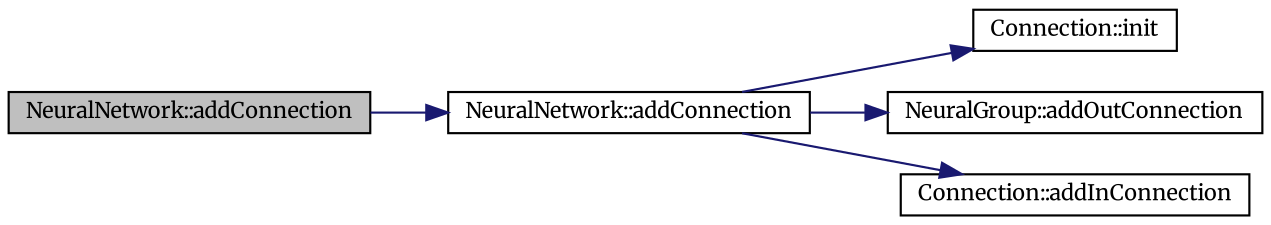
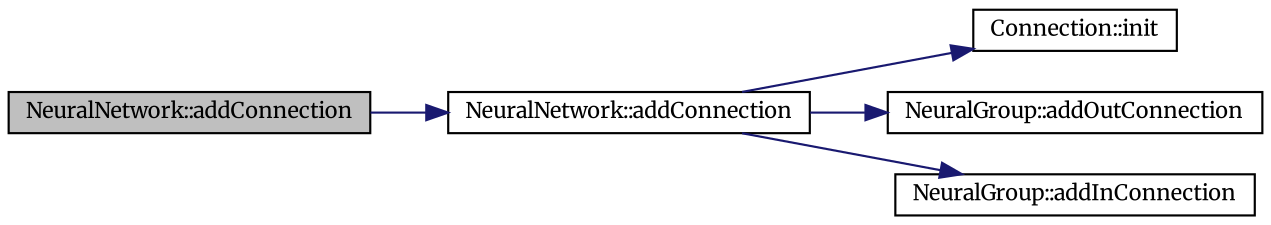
node "Connection::addInConnection": label "Connection::addInConnection" -> "NeuralGroup::addInConnection"
